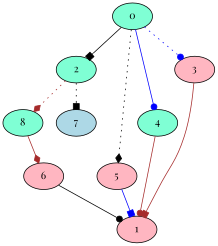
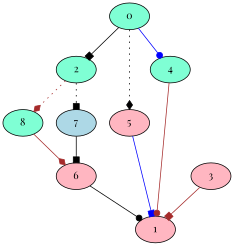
edge "0" -> "3": removed
edge "7" -> "6": added
